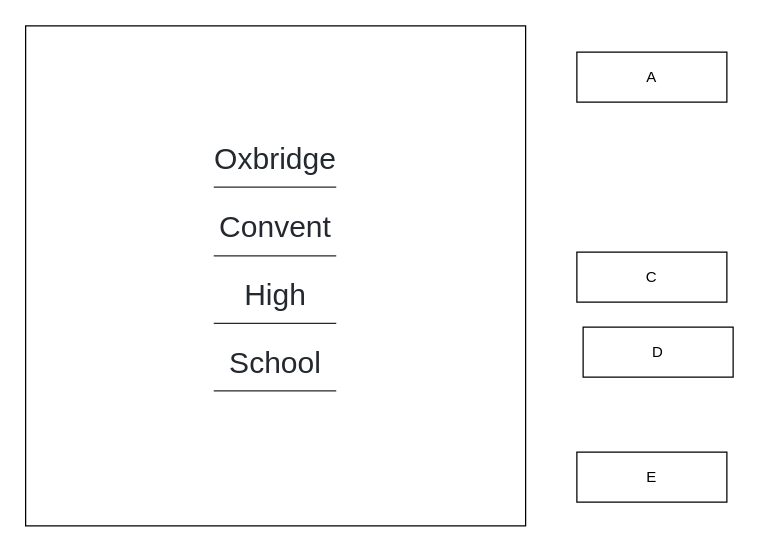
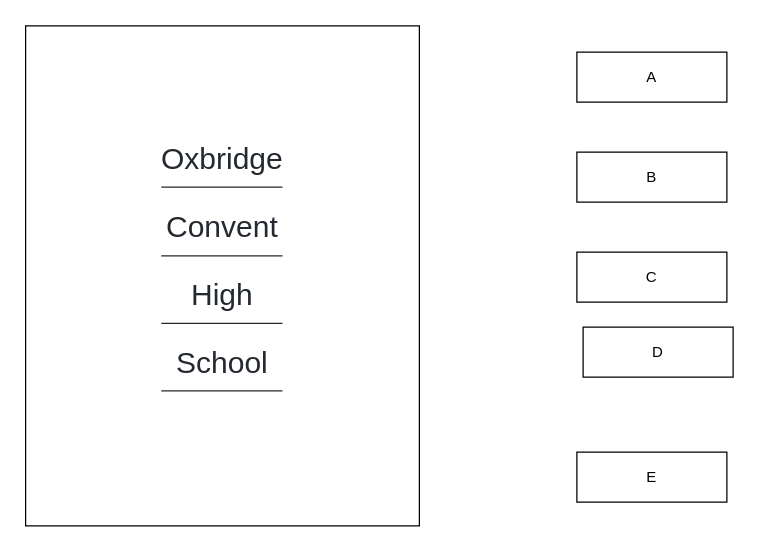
node "B": added
node "OxbridgeConventHighSchool": size 500x500 -> 394x500
